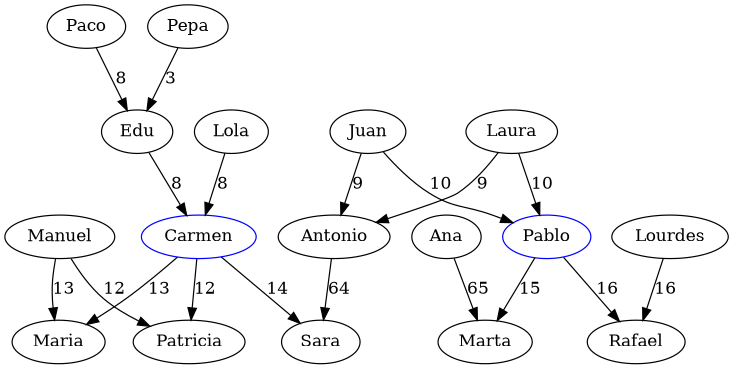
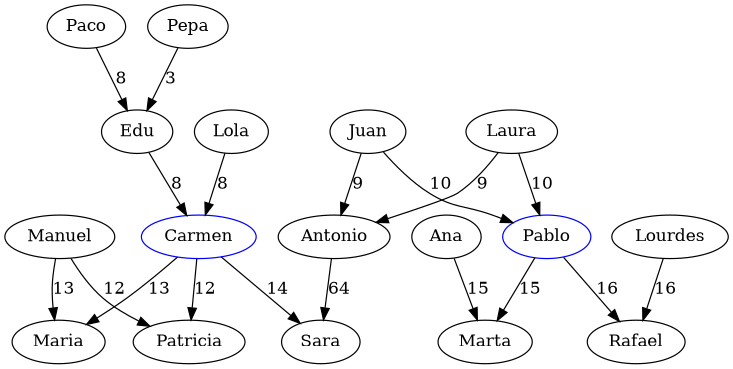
edge "Ana" -> "Marta": label "65" -> "15"
